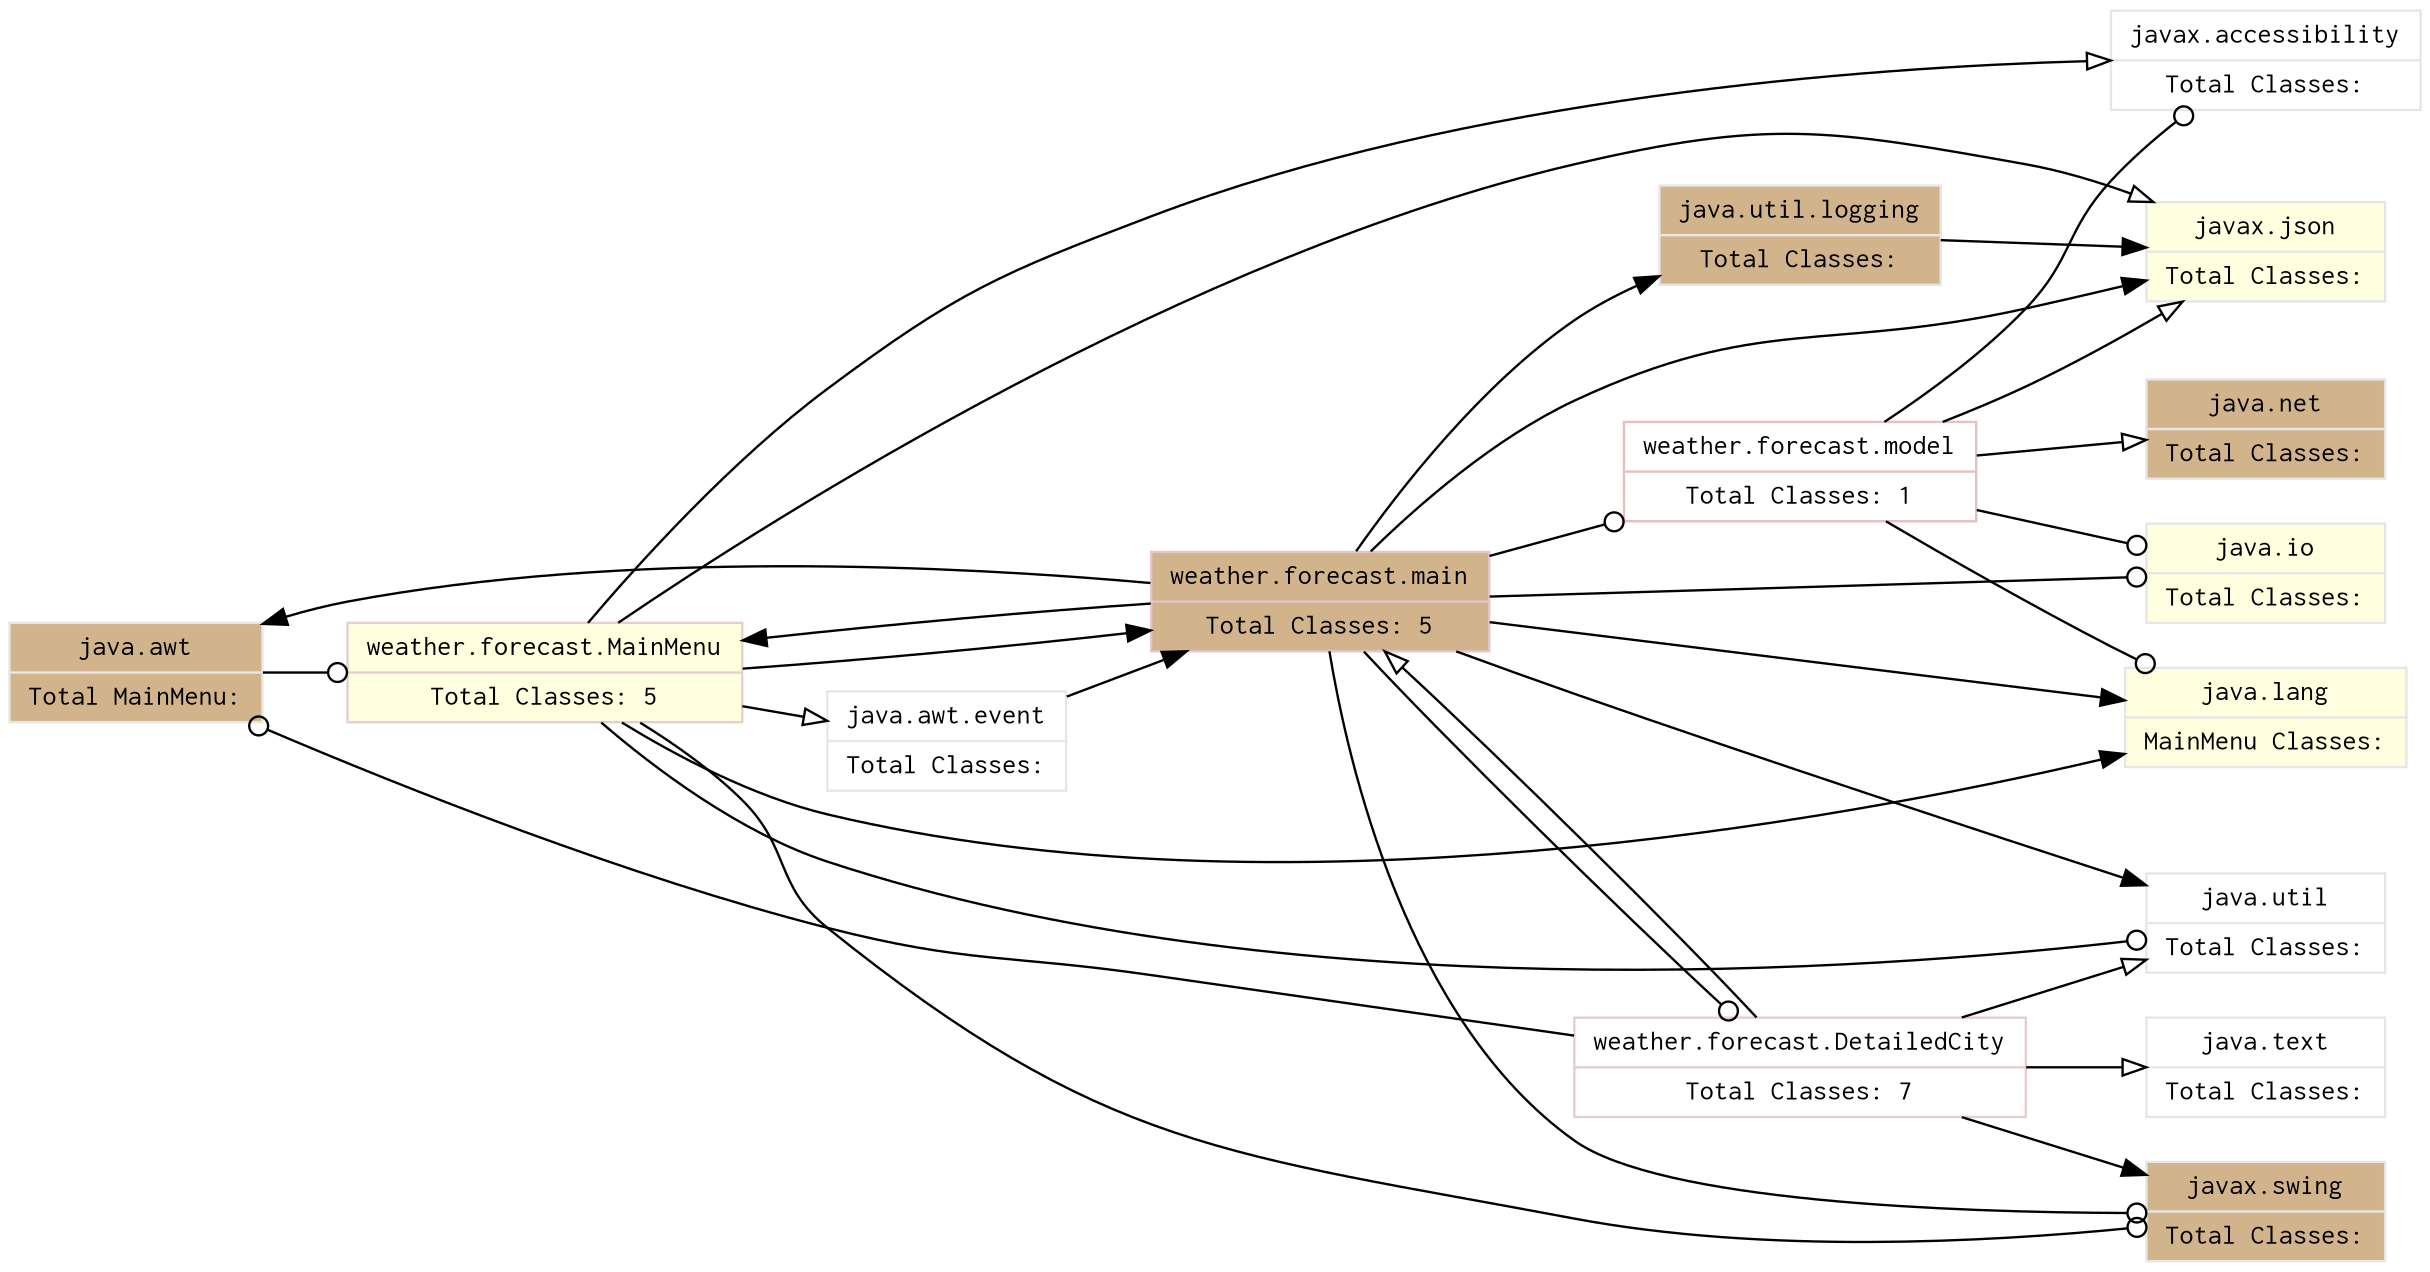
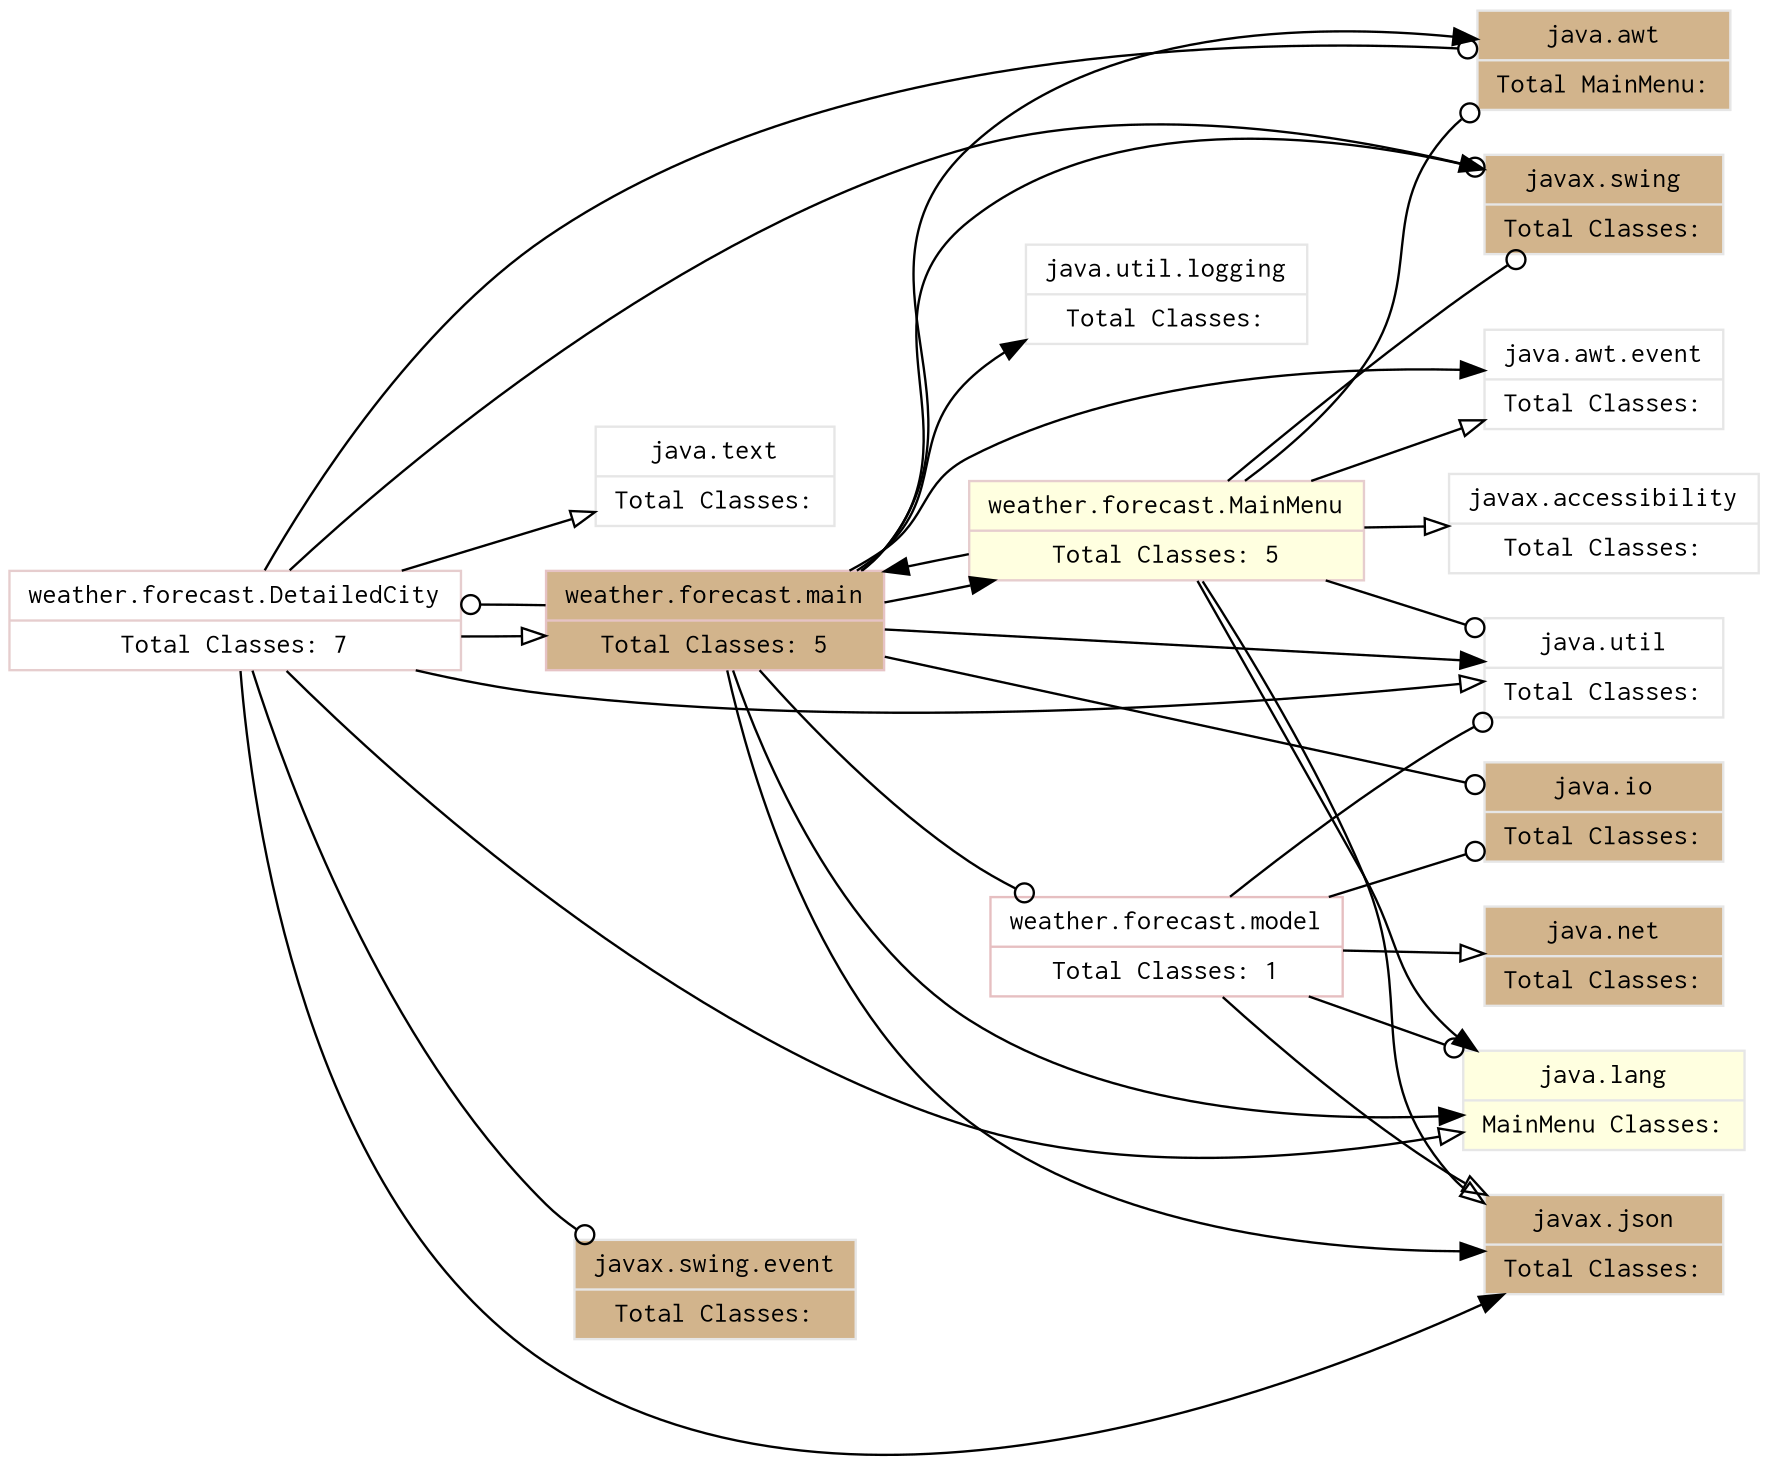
node "java.util.logging": fillcolor tan -> white
edge "java.util.logging" -> "javax.json": now "weather.forecast.DetailedCity" -> "javax.json"
node "javax.json": fillcolor lightyellow -> tan
edge "weather.forecast.model" -> "javax.accessibility": now "weather.forecast.model" -> "java.util"
node "java.io": fillcolor lightyellow -> tan
edge "java.awt" -> "weather.forecast.MainMenu": reversed
edge "java.awt.event" -> "weather.forecast.main": reversed
edge "weather.forecast.DetailedCity" -> "java.lang": added
node "javax.swing.event": added
